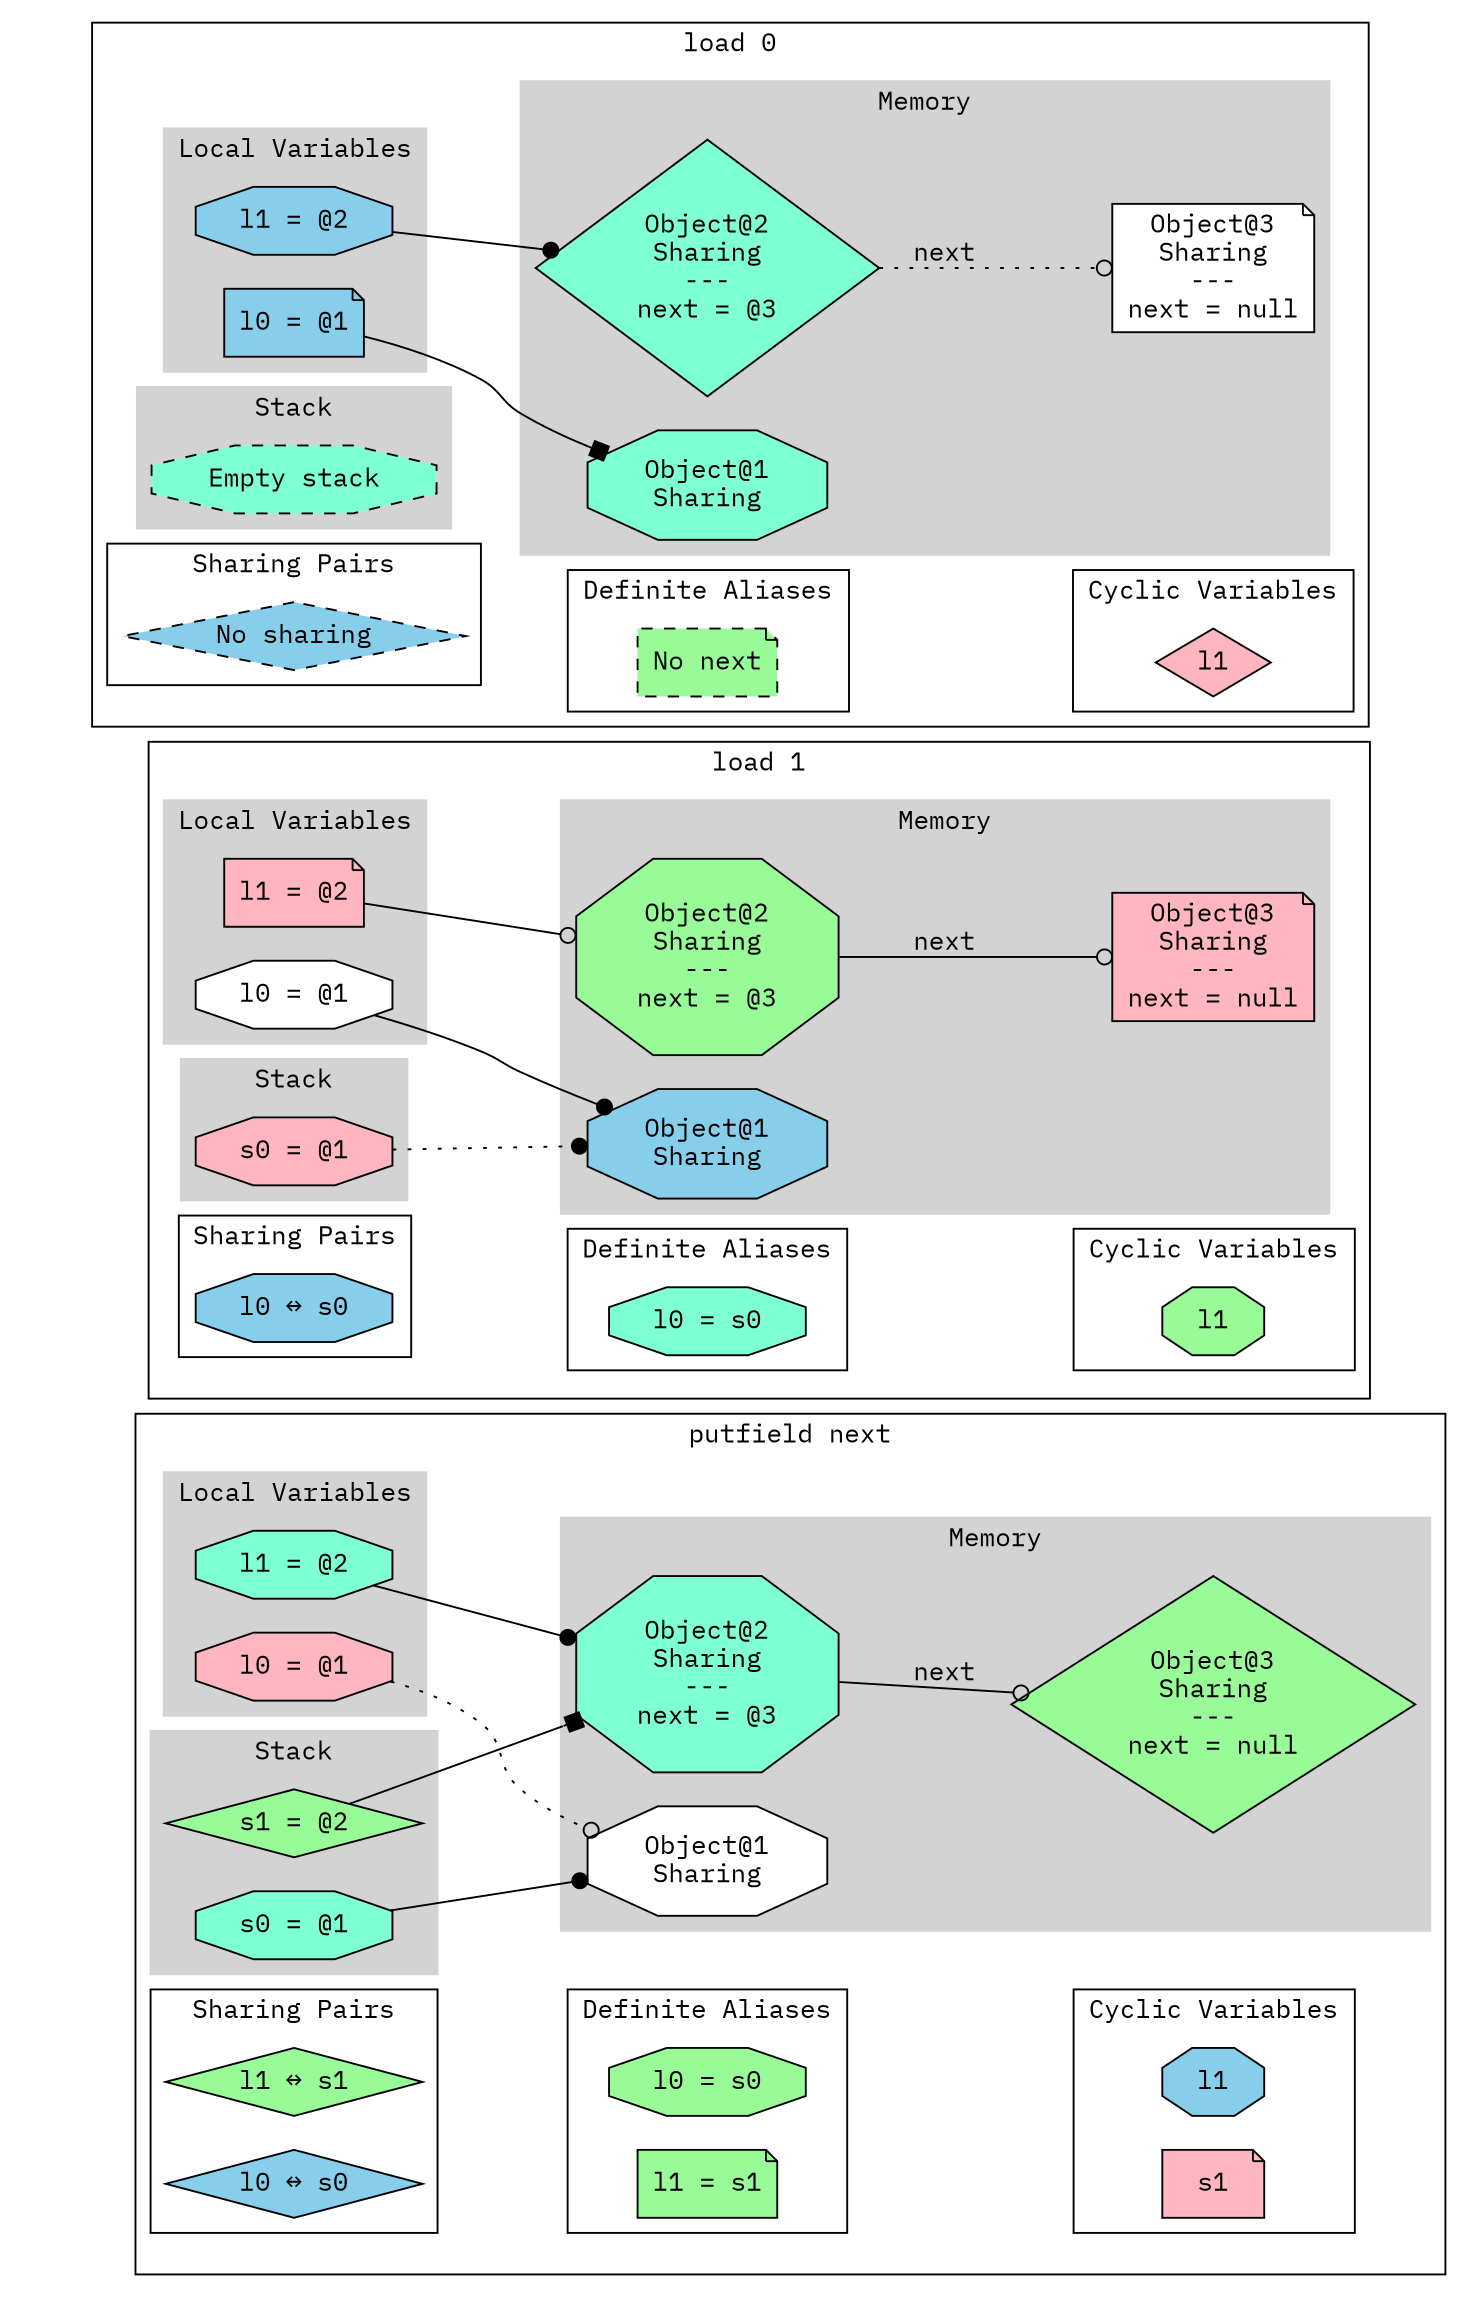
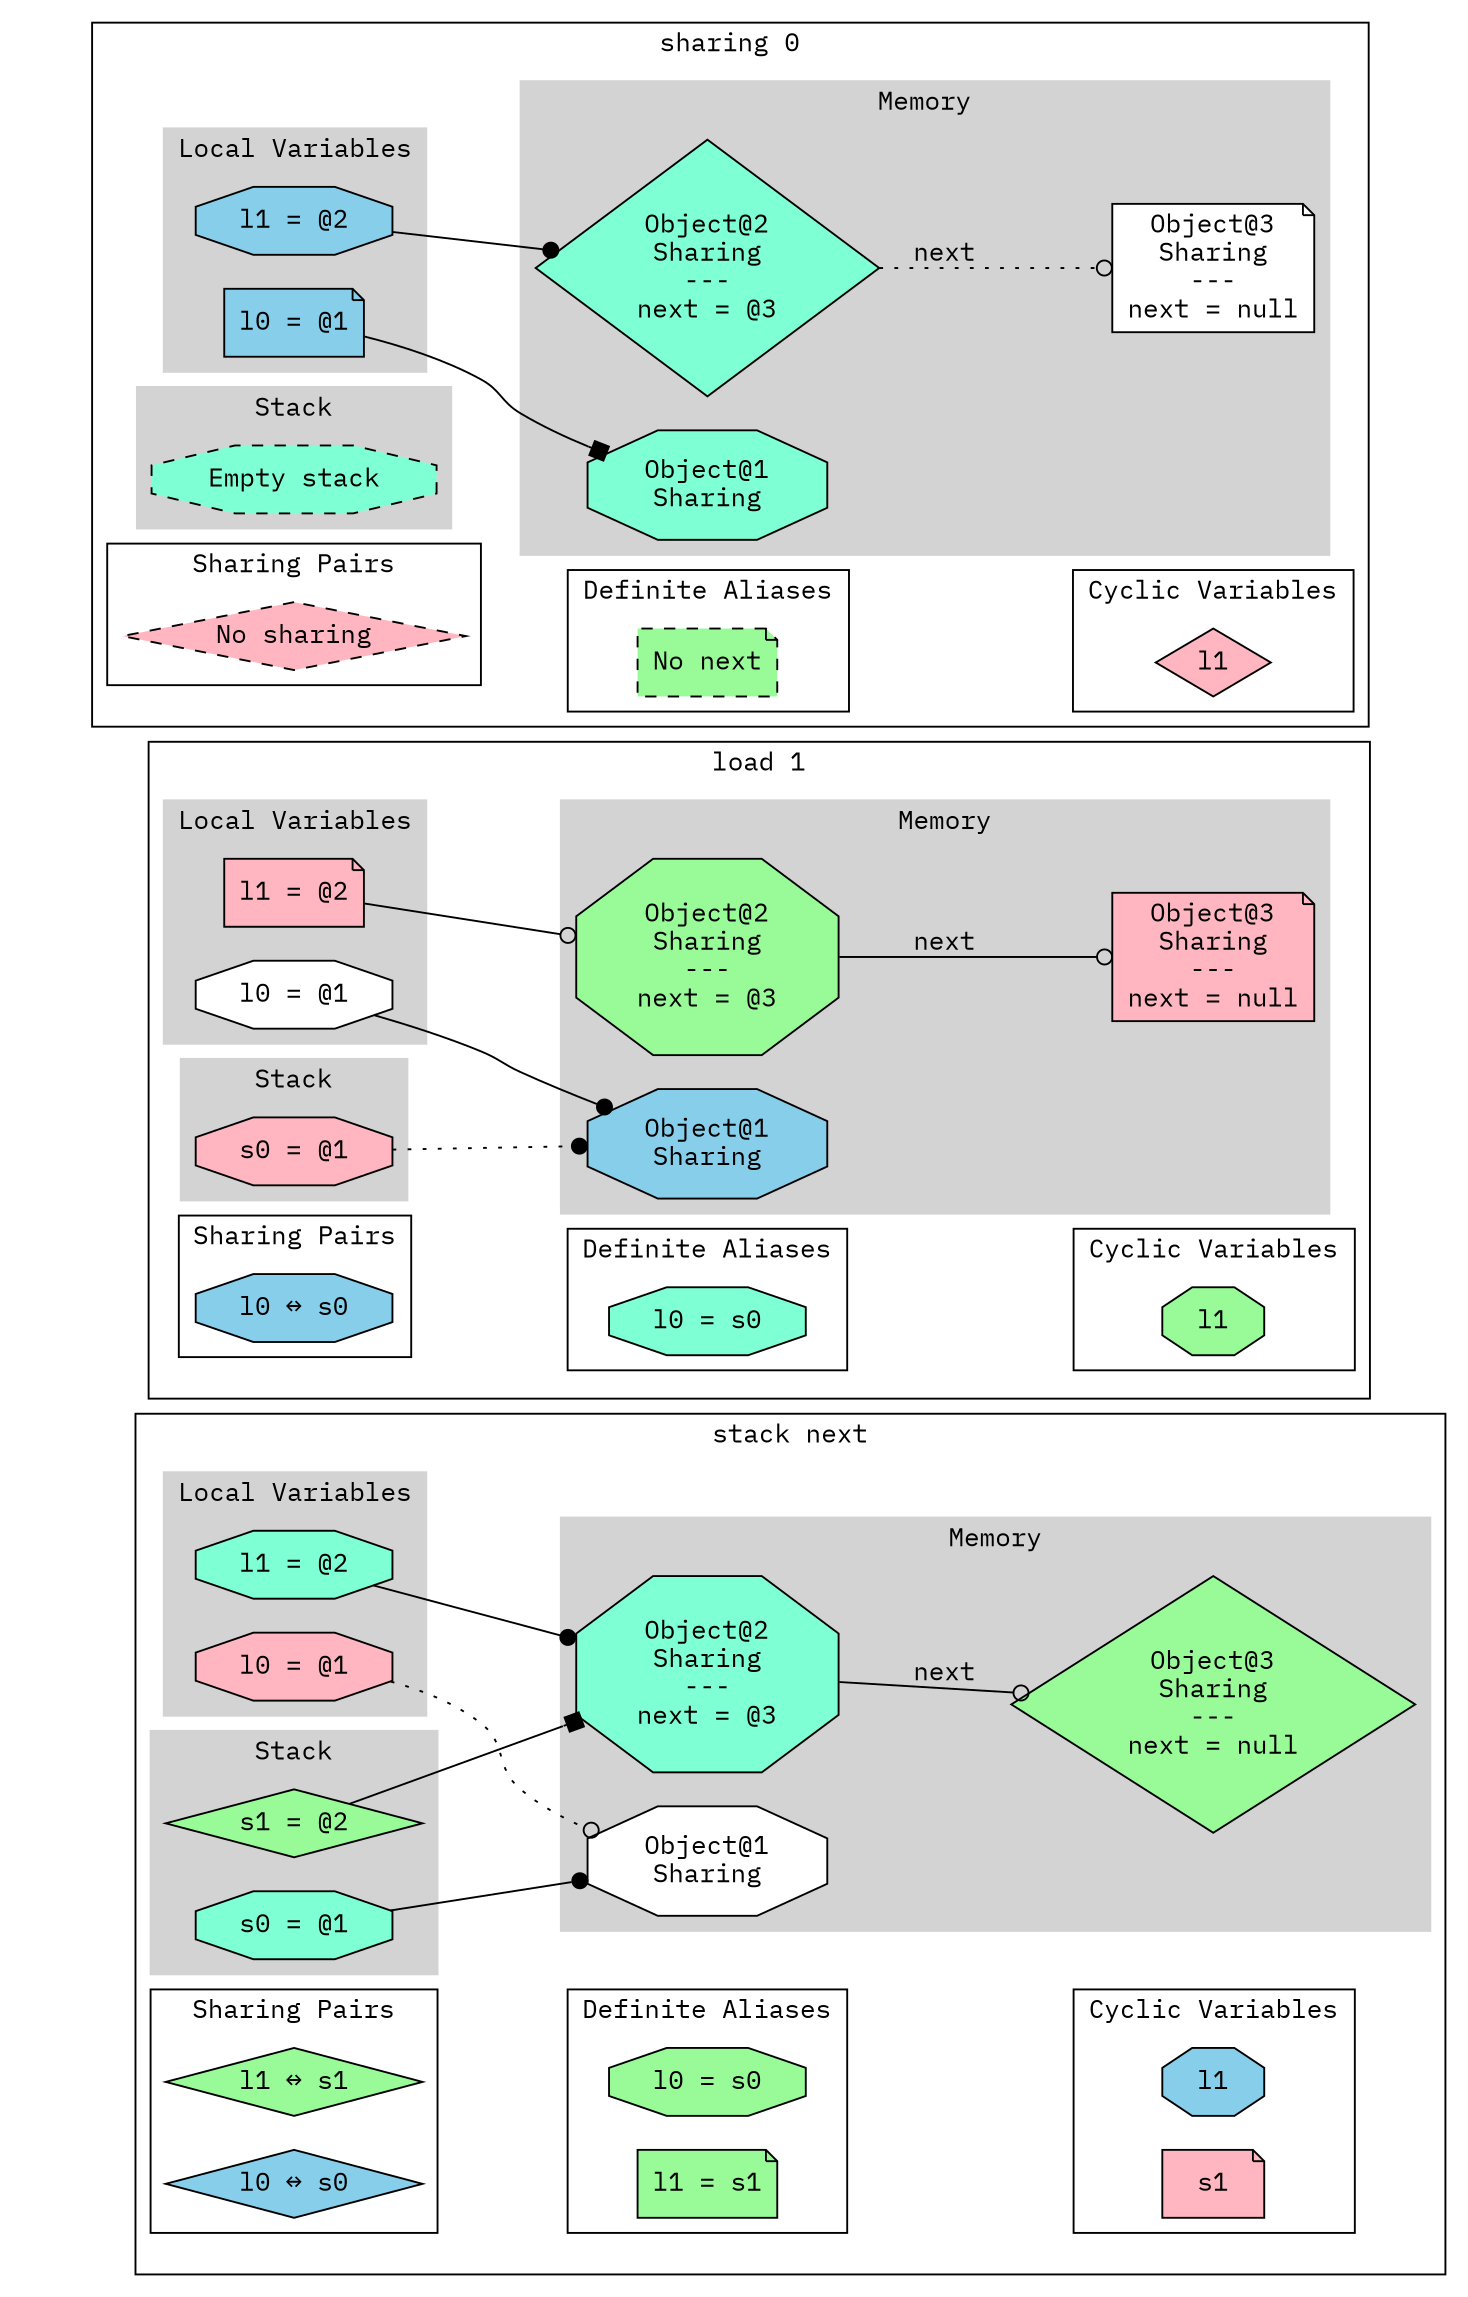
cluster "load 0": label "load 0" -> "sharing 0"
node "No sharing": fillcolor skyblue -> lightpink
cluster "putfield next": label "putfield next" -> "stack next"
